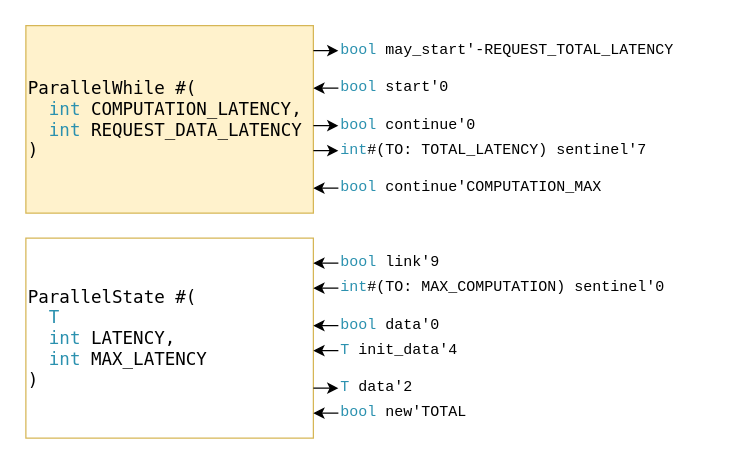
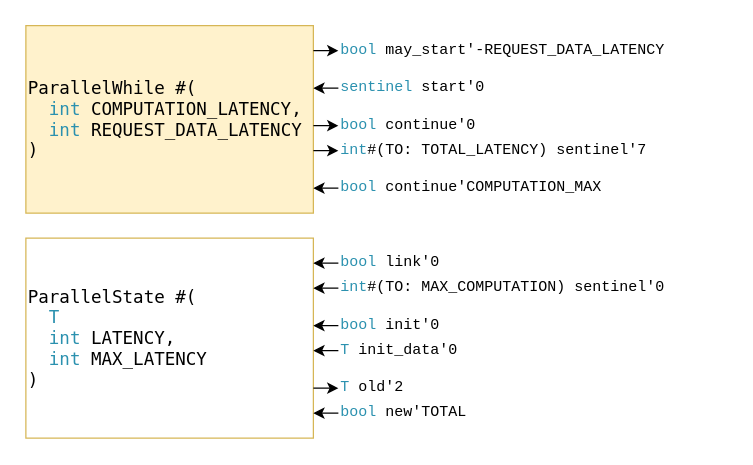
node "bool may_start'-REQUEST_TOTAL_LATENCY": label "bool may_start'-REQUEST_TOTAL_LATENCY" -> "bool may_start'-REQUEST_DATA_LATENCY"
node "bool start'0": label "bool start'0" -> "sentinel start'0"
node "bool link'9": label "bool link'9" -> "bool link'0"
node "bool data'0": label "bool data'0" -> "bool init'0"
node "T init_data'4": label "T init_data'4" -> "T init_data'0"
node "T data'2": label "T data'2" -> "T old'2"
